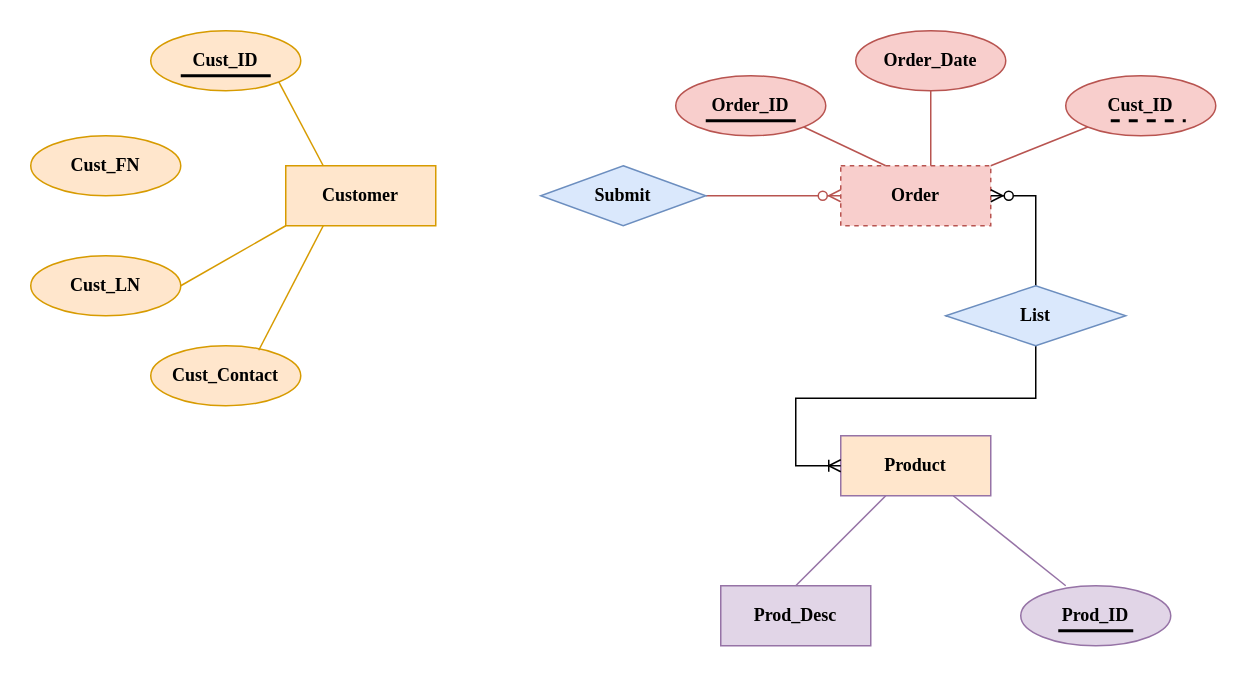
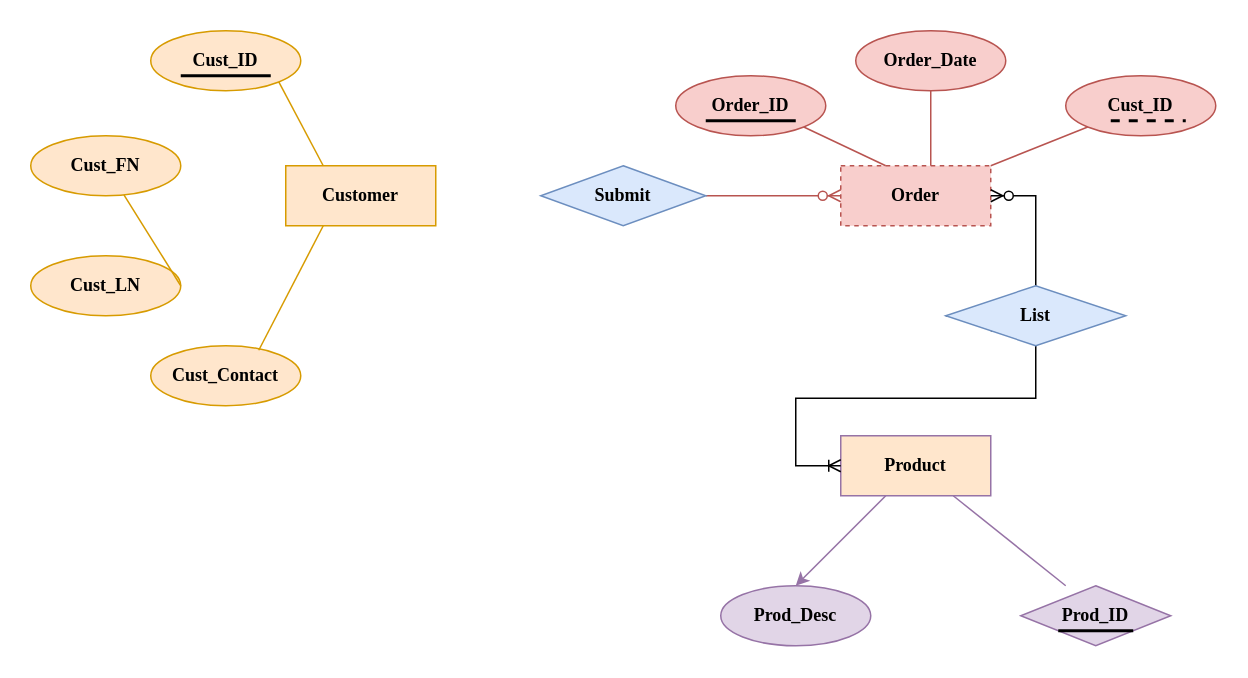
edge "Customer" -- "Cust_LN": now "Cust_FN" -- "Cust_LN"
edge "Product" -- "Prod_Desc": arrowhead none -> classic
node "Prod_Desc": shape rectangle -> ellipse
node "Prod_ID": shape ellipse -> diamond
